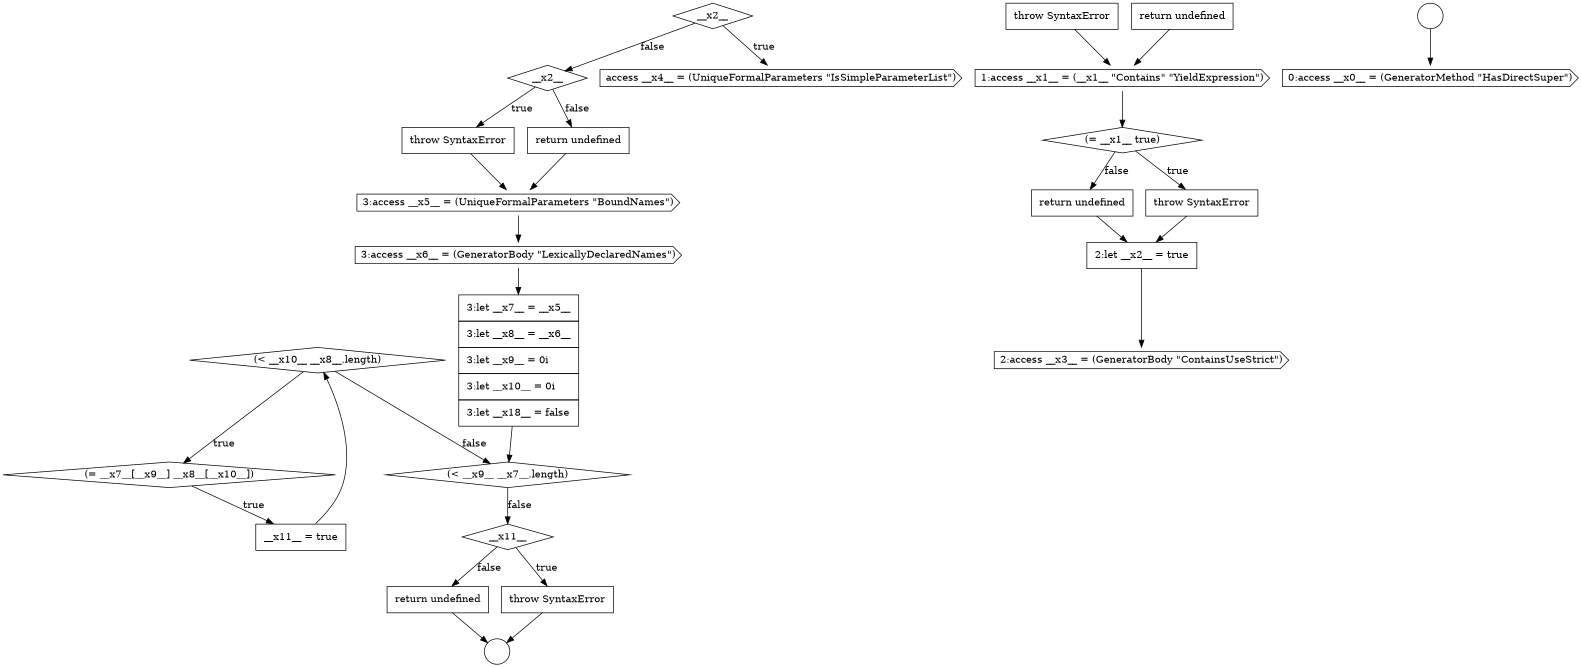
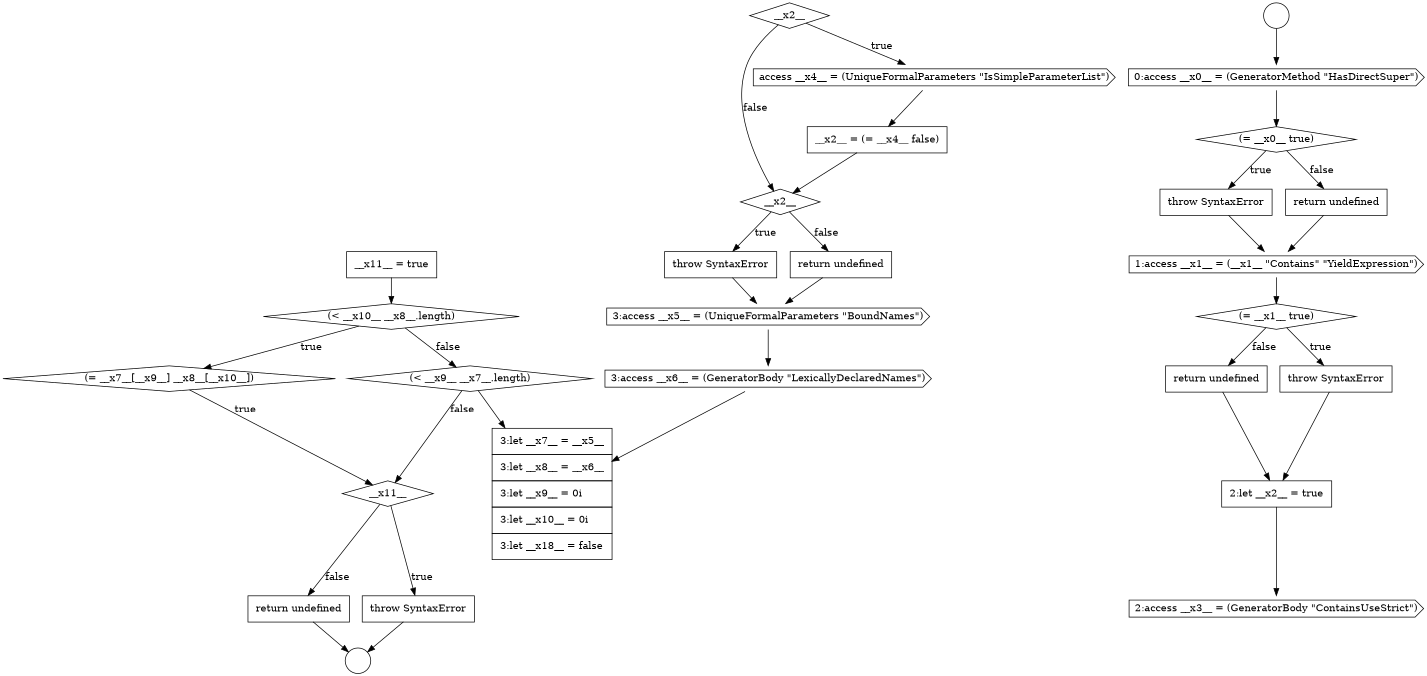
node "__x2__ = (= __x4__ false)": added
node "(= __x0__ true)": added
edge "3:let __x7__ = __x5__" -> "(< __x9__ __x7__.length)": reversed
edge "(= __x7__[__x9__] __x8__[__x10__])" -> "__x11__ = true": now "(= __x7__[__x9__] __x8__[__x10__])" -> "__x11__"
